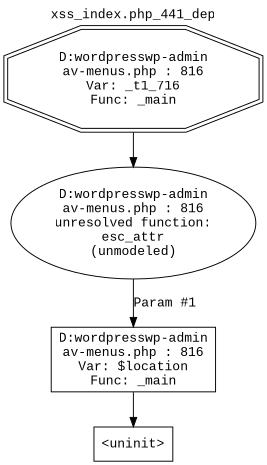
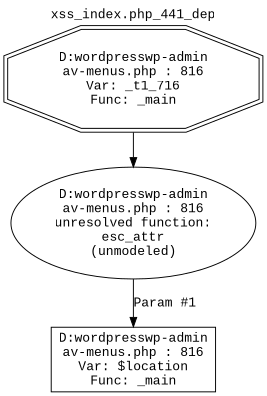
node "<uninit>": removed
